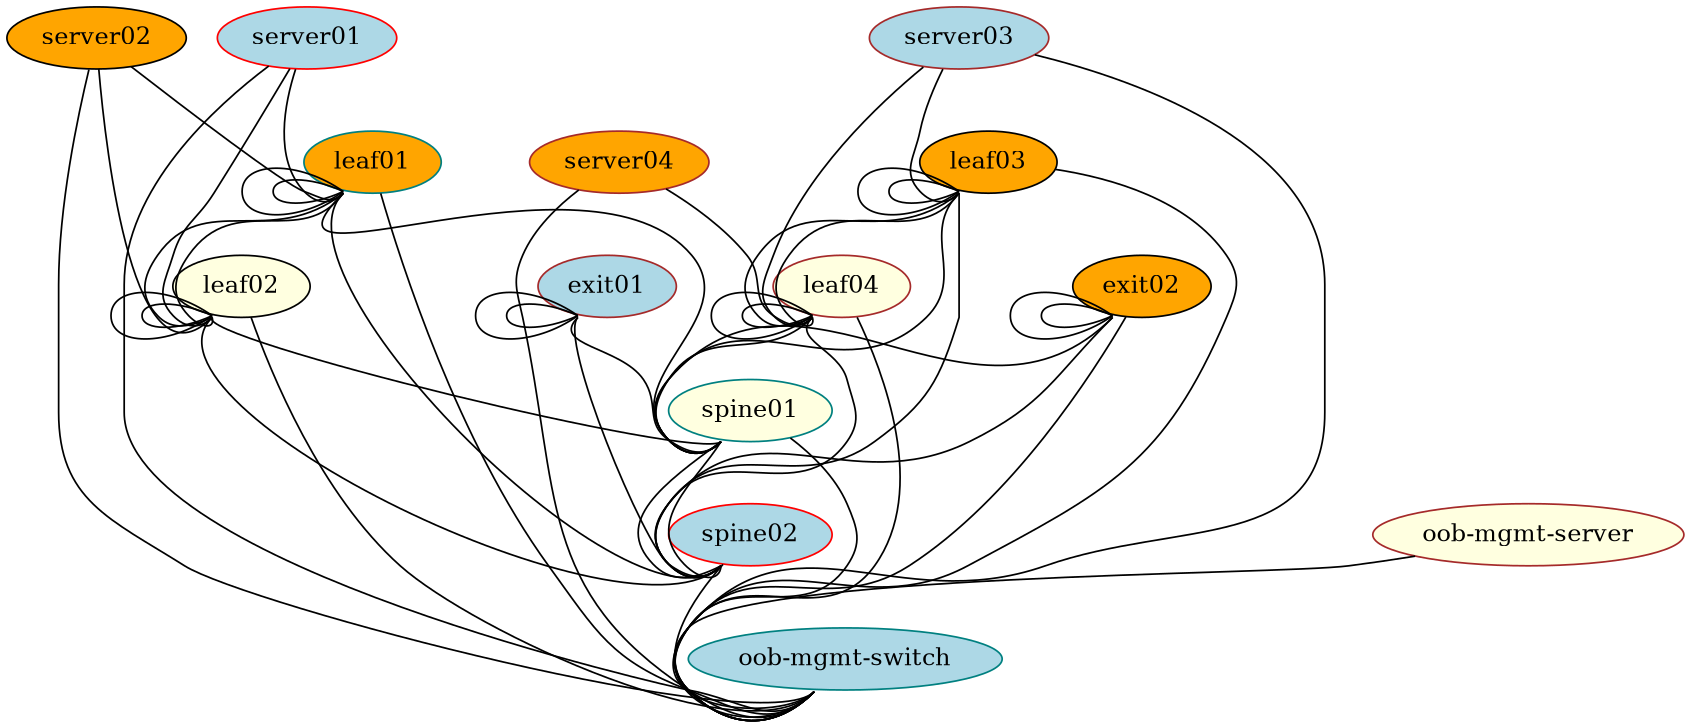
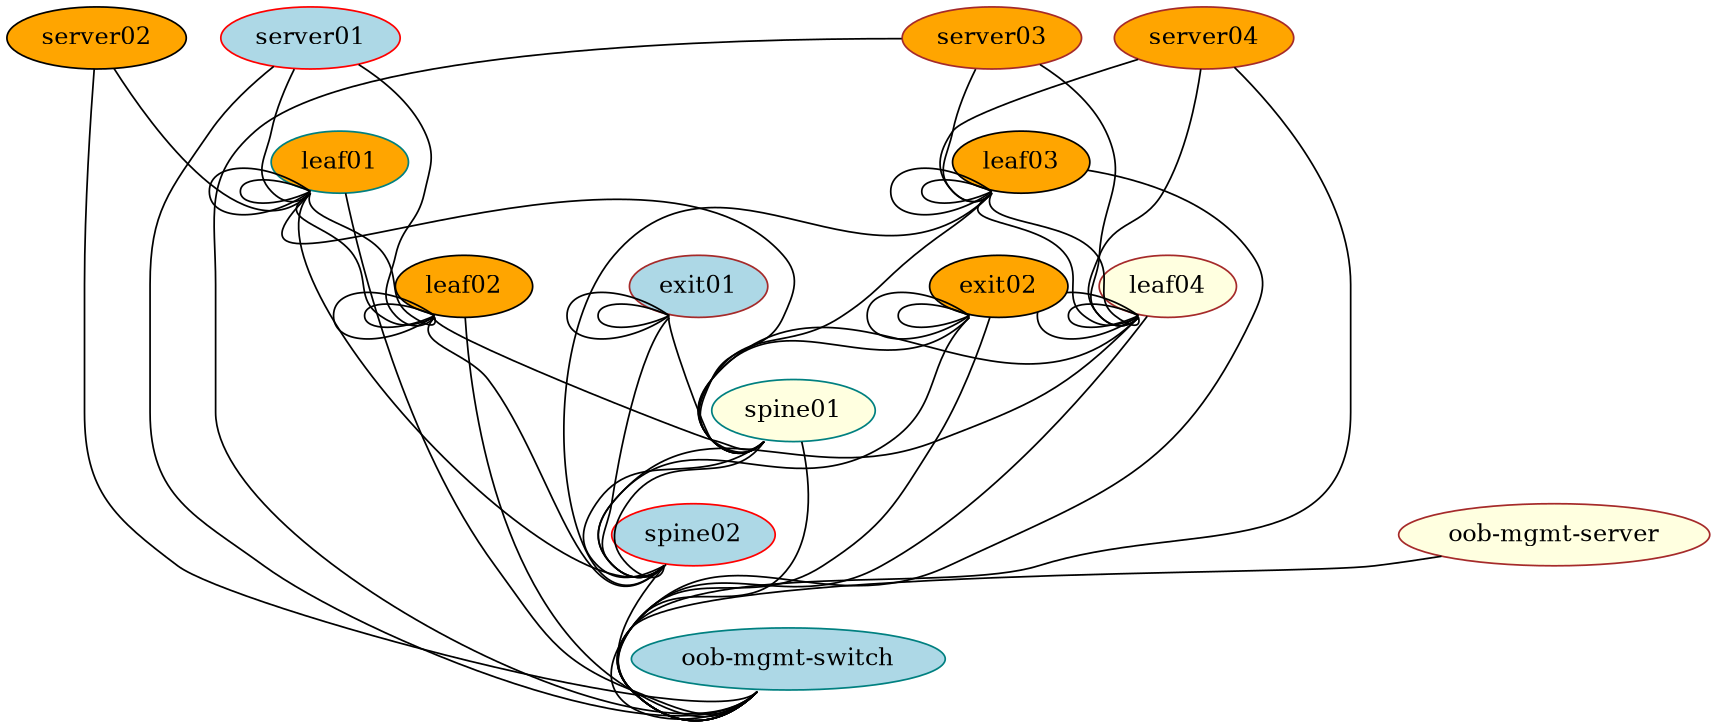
node "server03": fillcolor lightblue -> orange
edge "server04" -- "leaf03": added
edge "server02" -- "leaf02": removed
node "leaf02": fillcolor lightyellow -> orange
